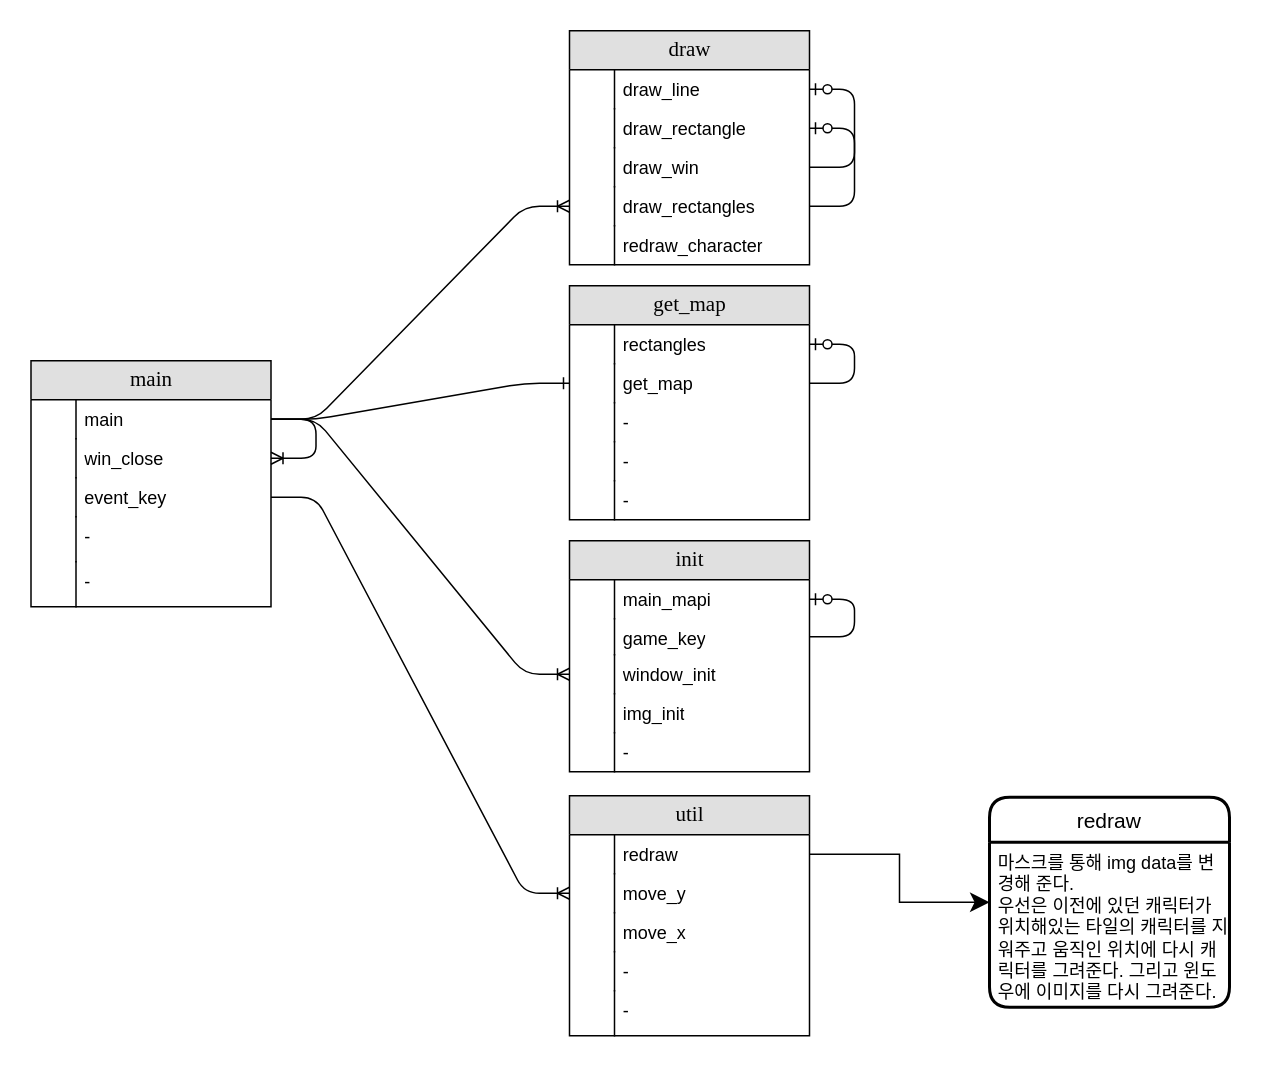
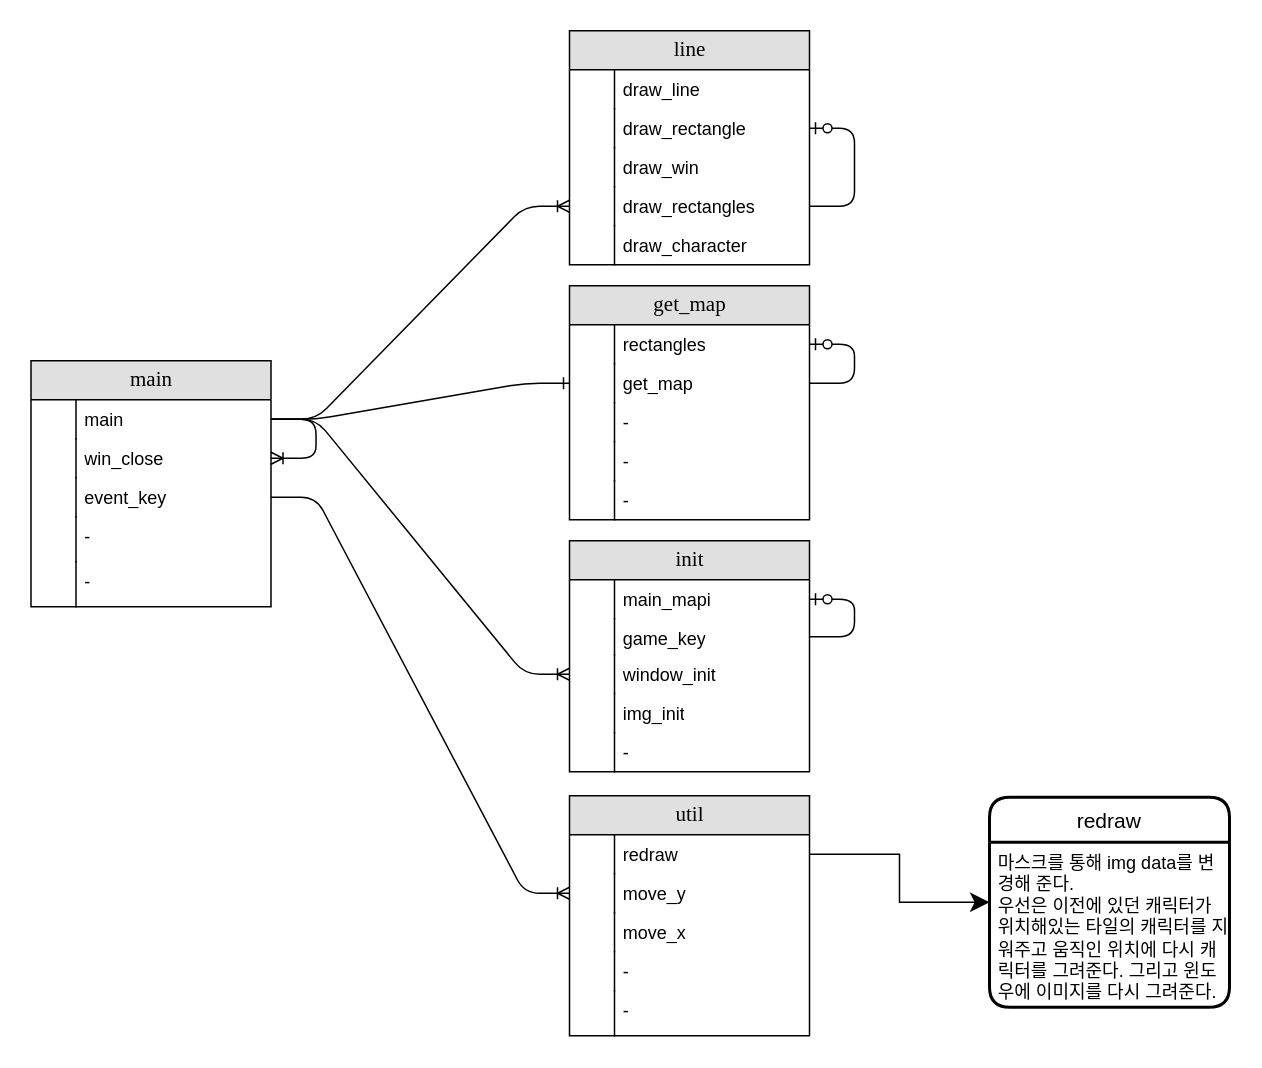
node "draw": label "draw" -> "line"
edge "draw_win" -> "draw_line": removed
node "redraw_character": label "redraw_character" -> "draw_character"
